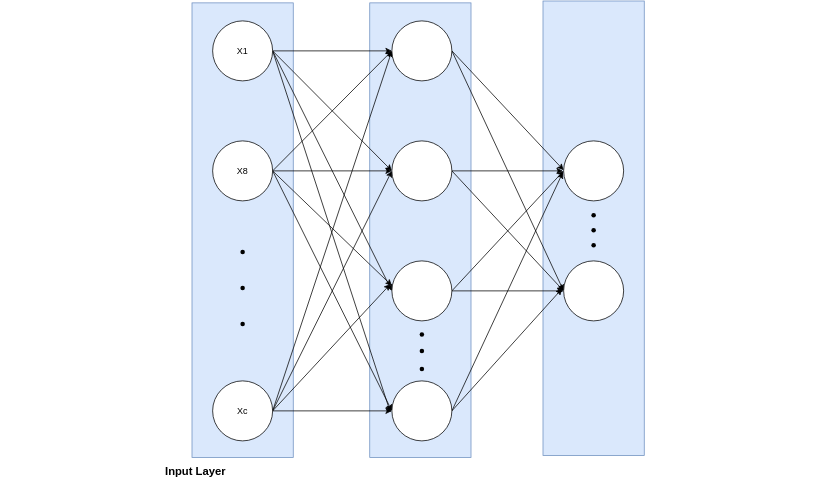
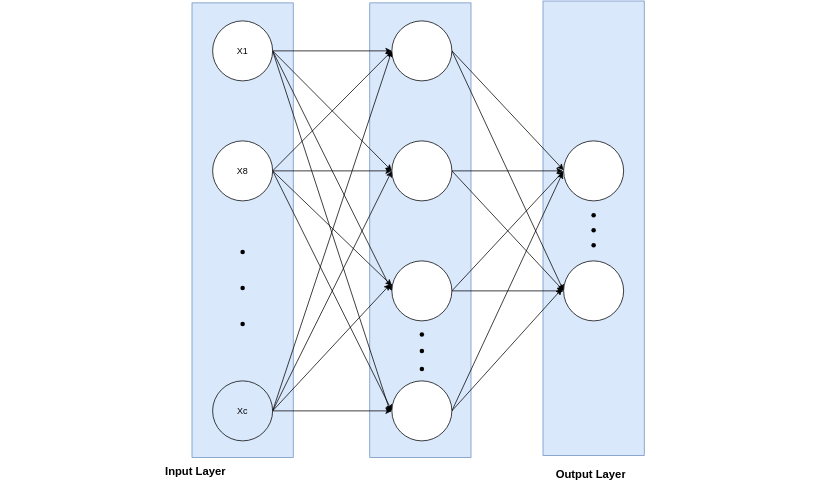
node "Xc": fillcolor #ffffff -> #dae8fc
node "Output Layer": added
